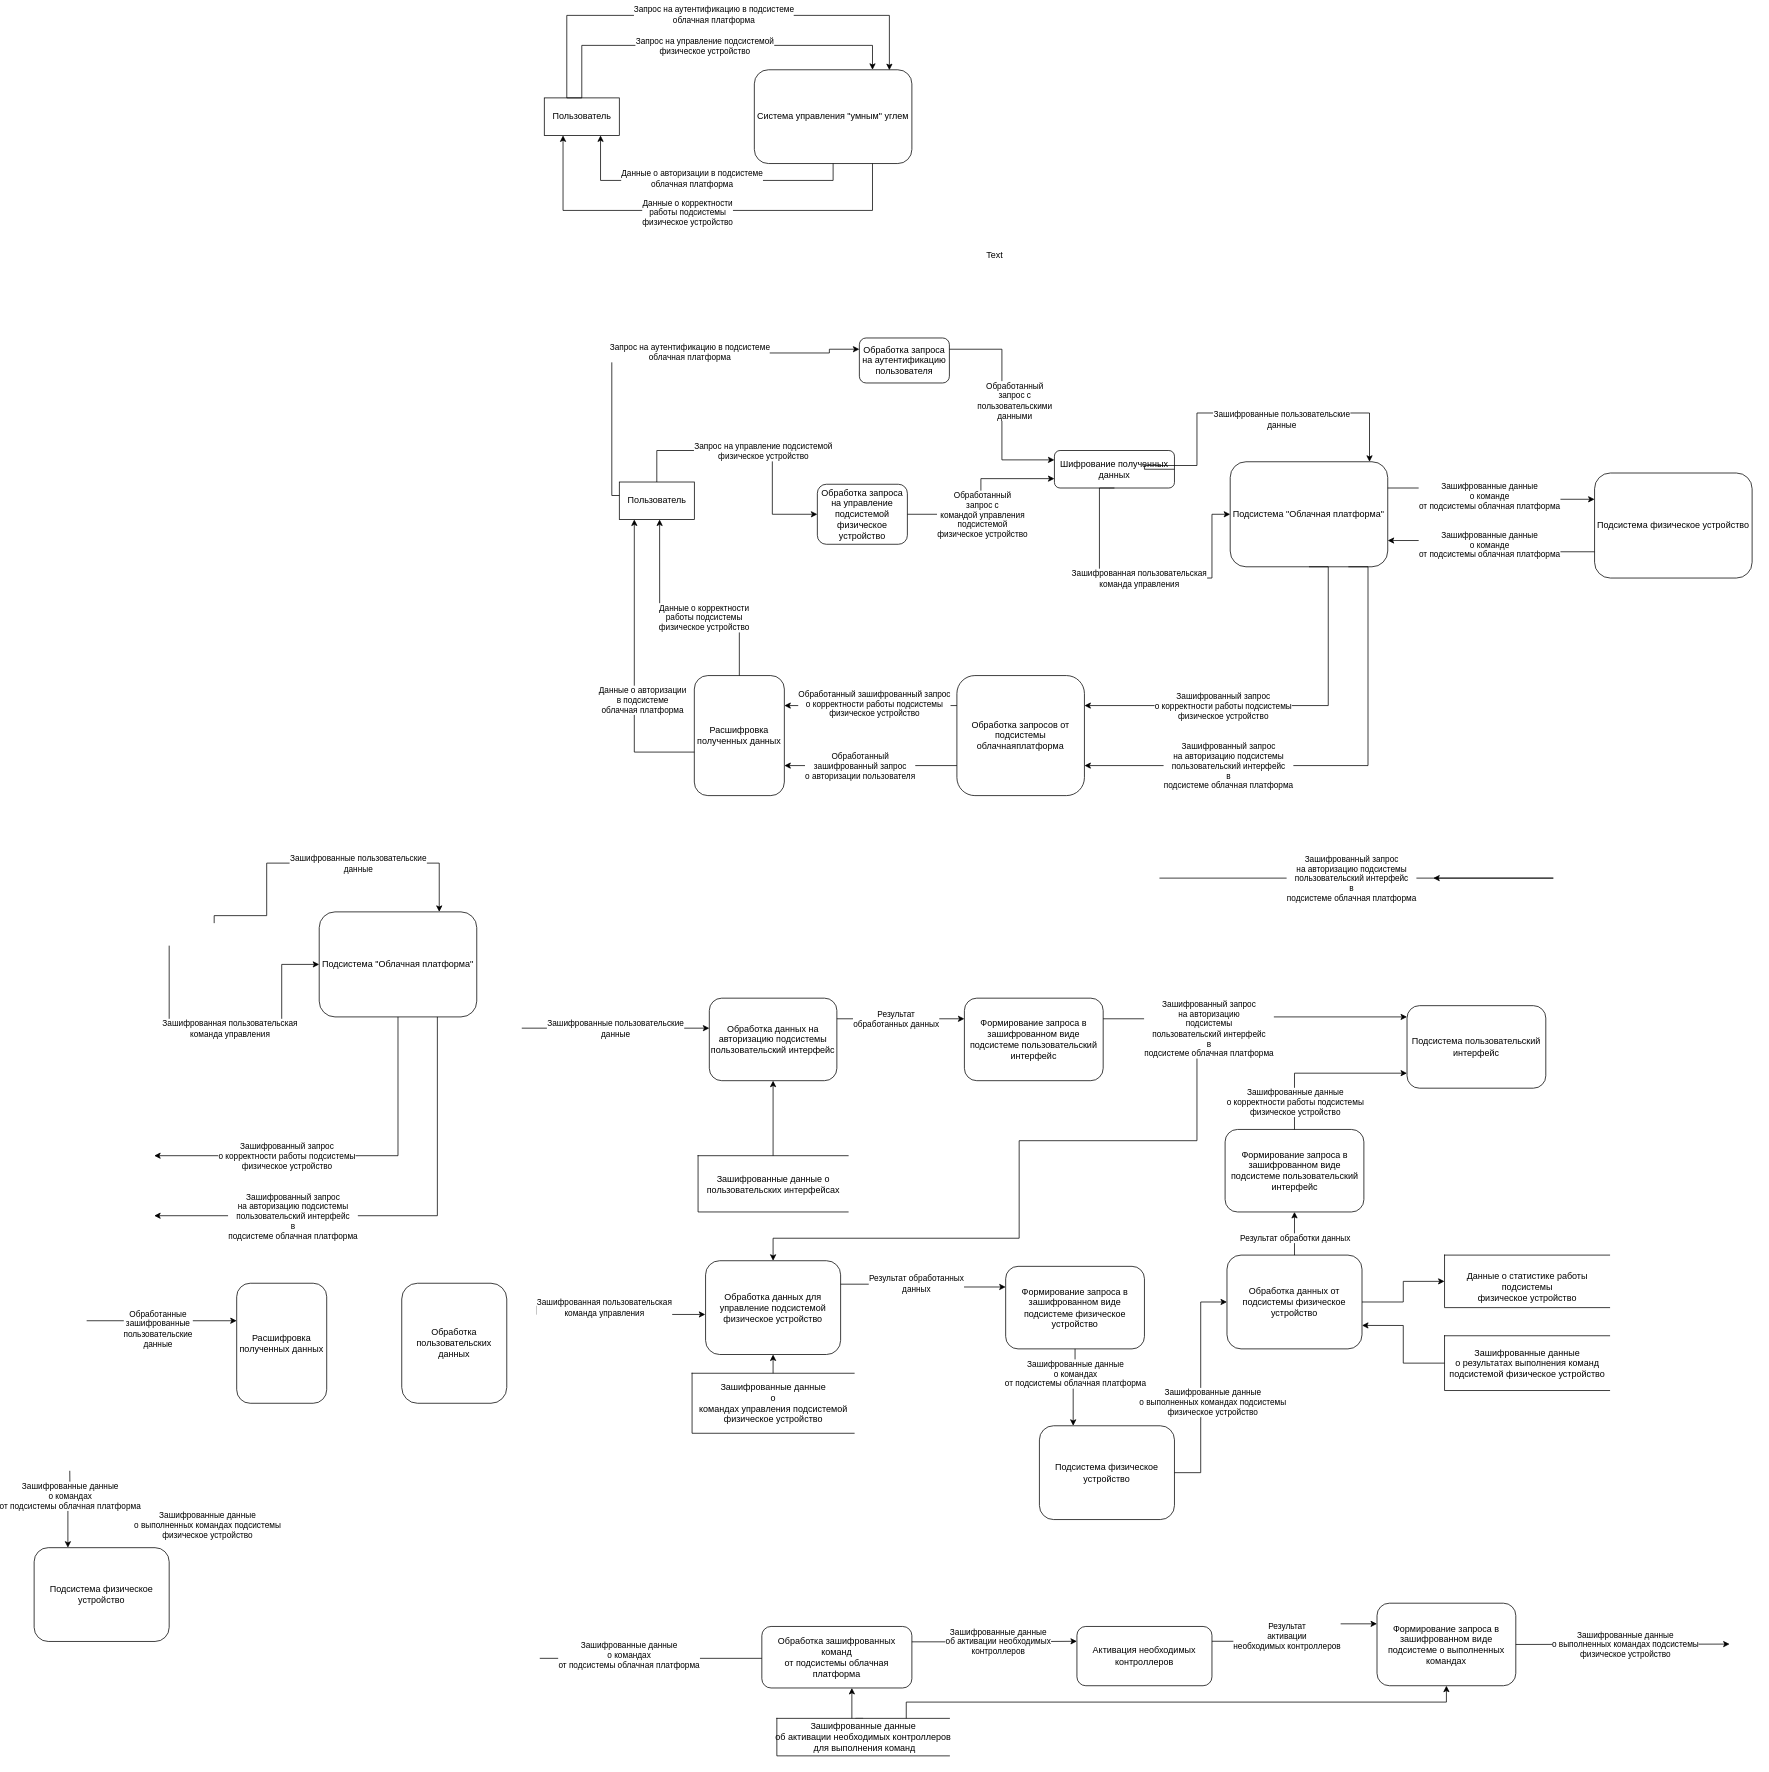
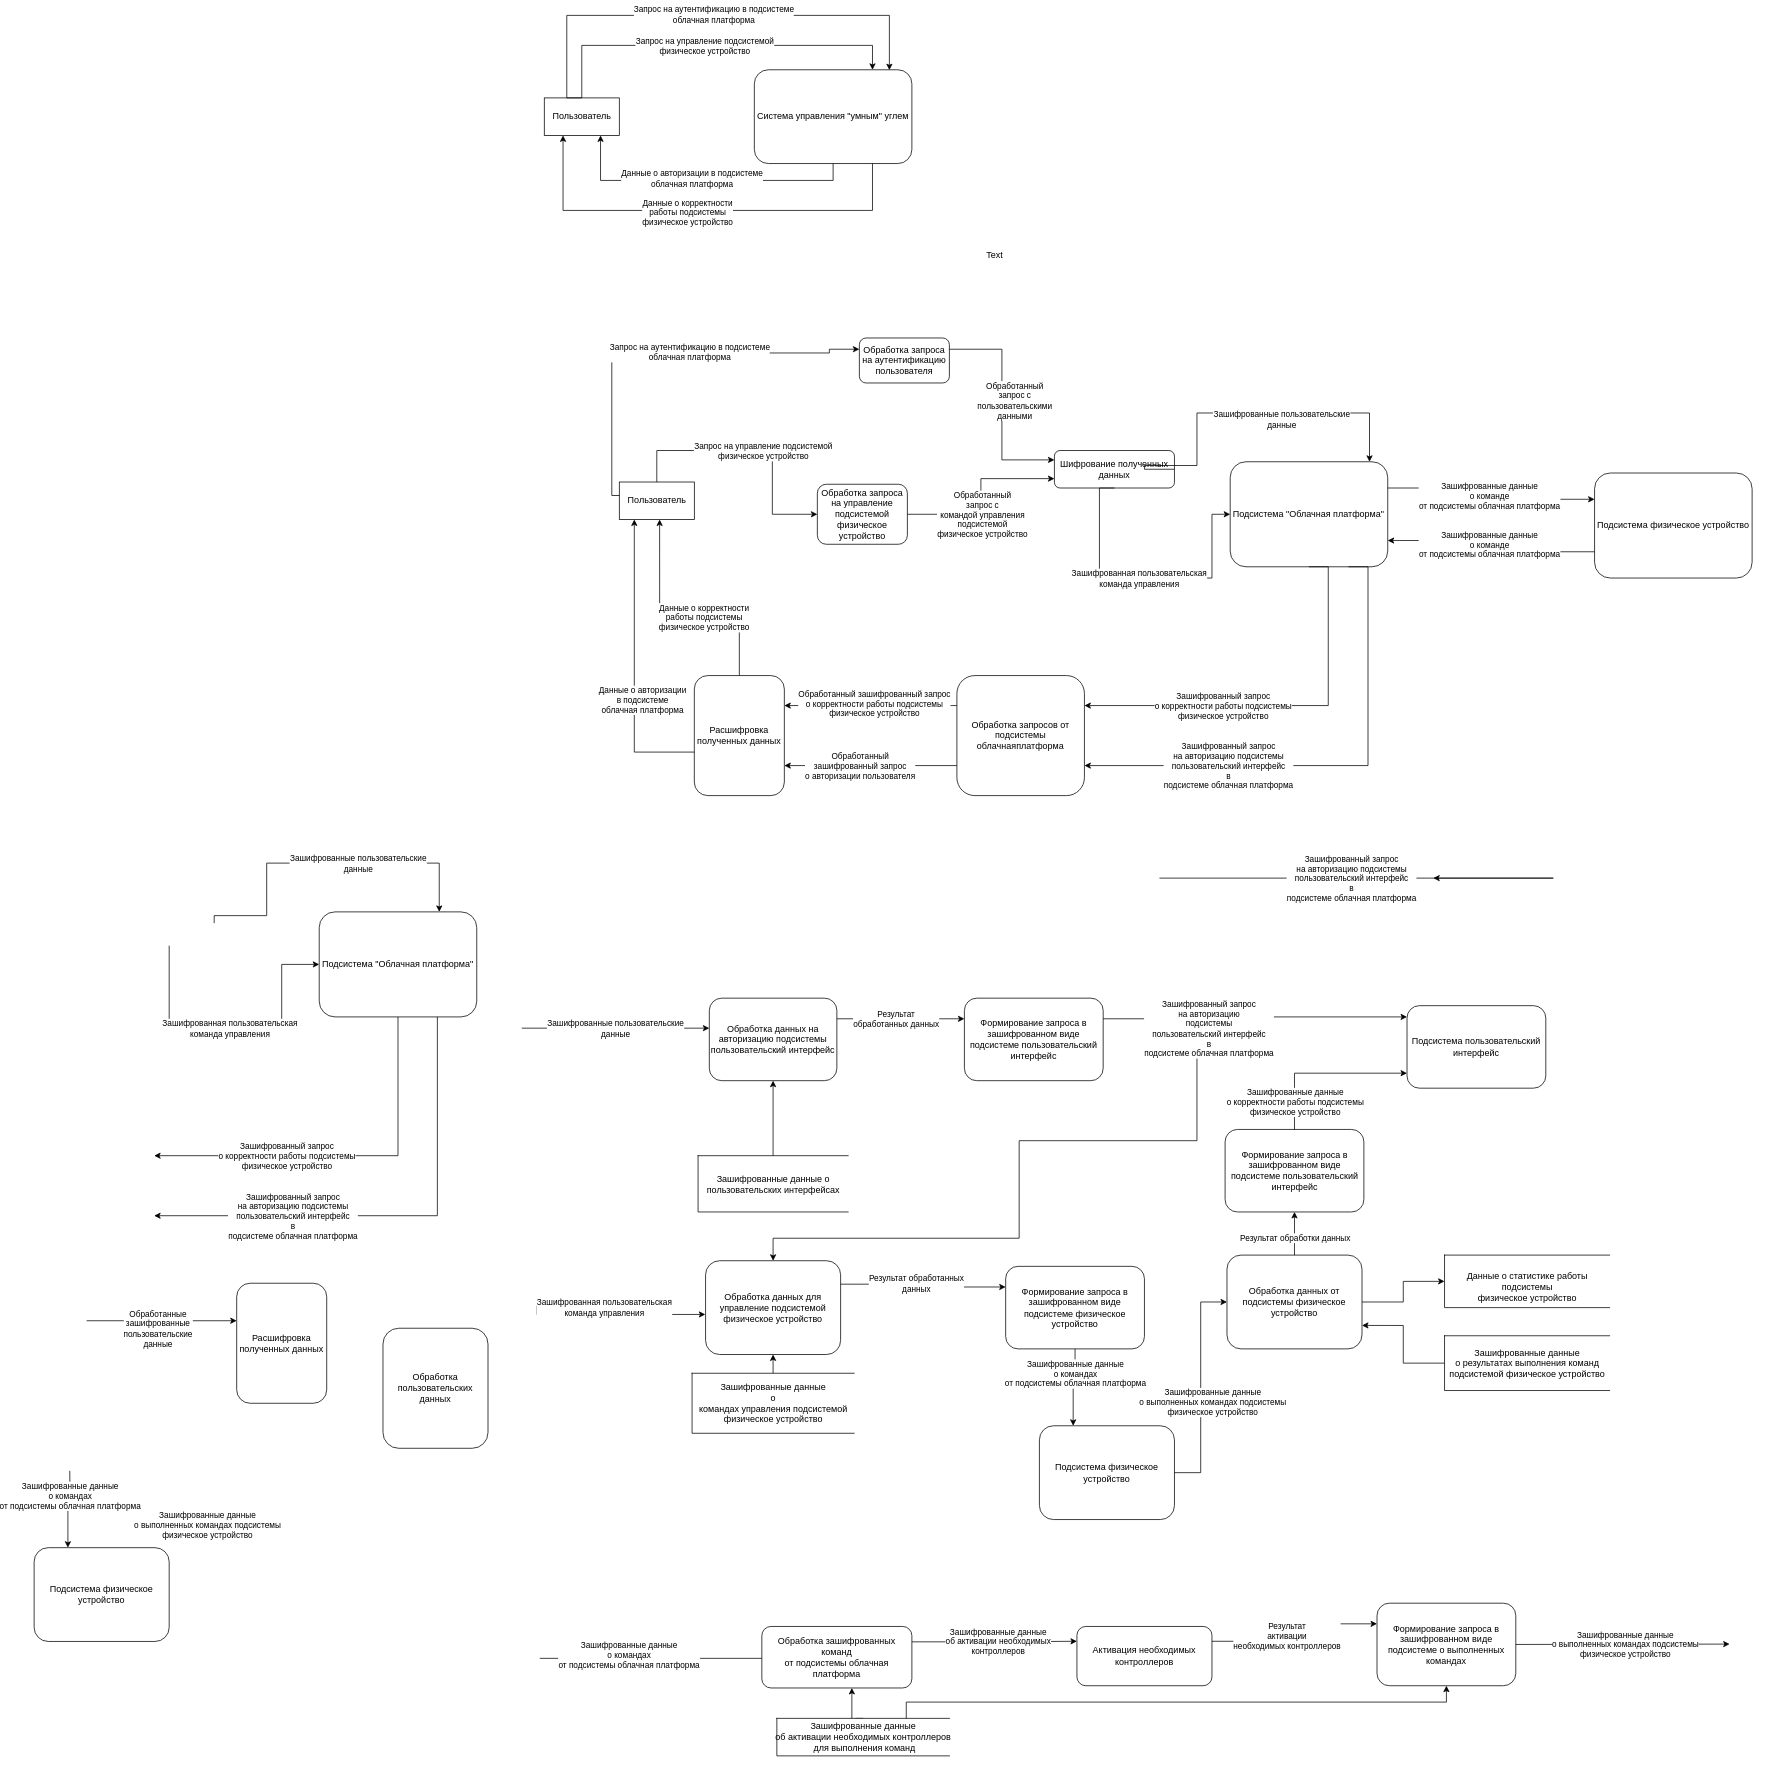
node "Обработка пользовательских данных": moved (454, 1343) -> (435, 1388)
